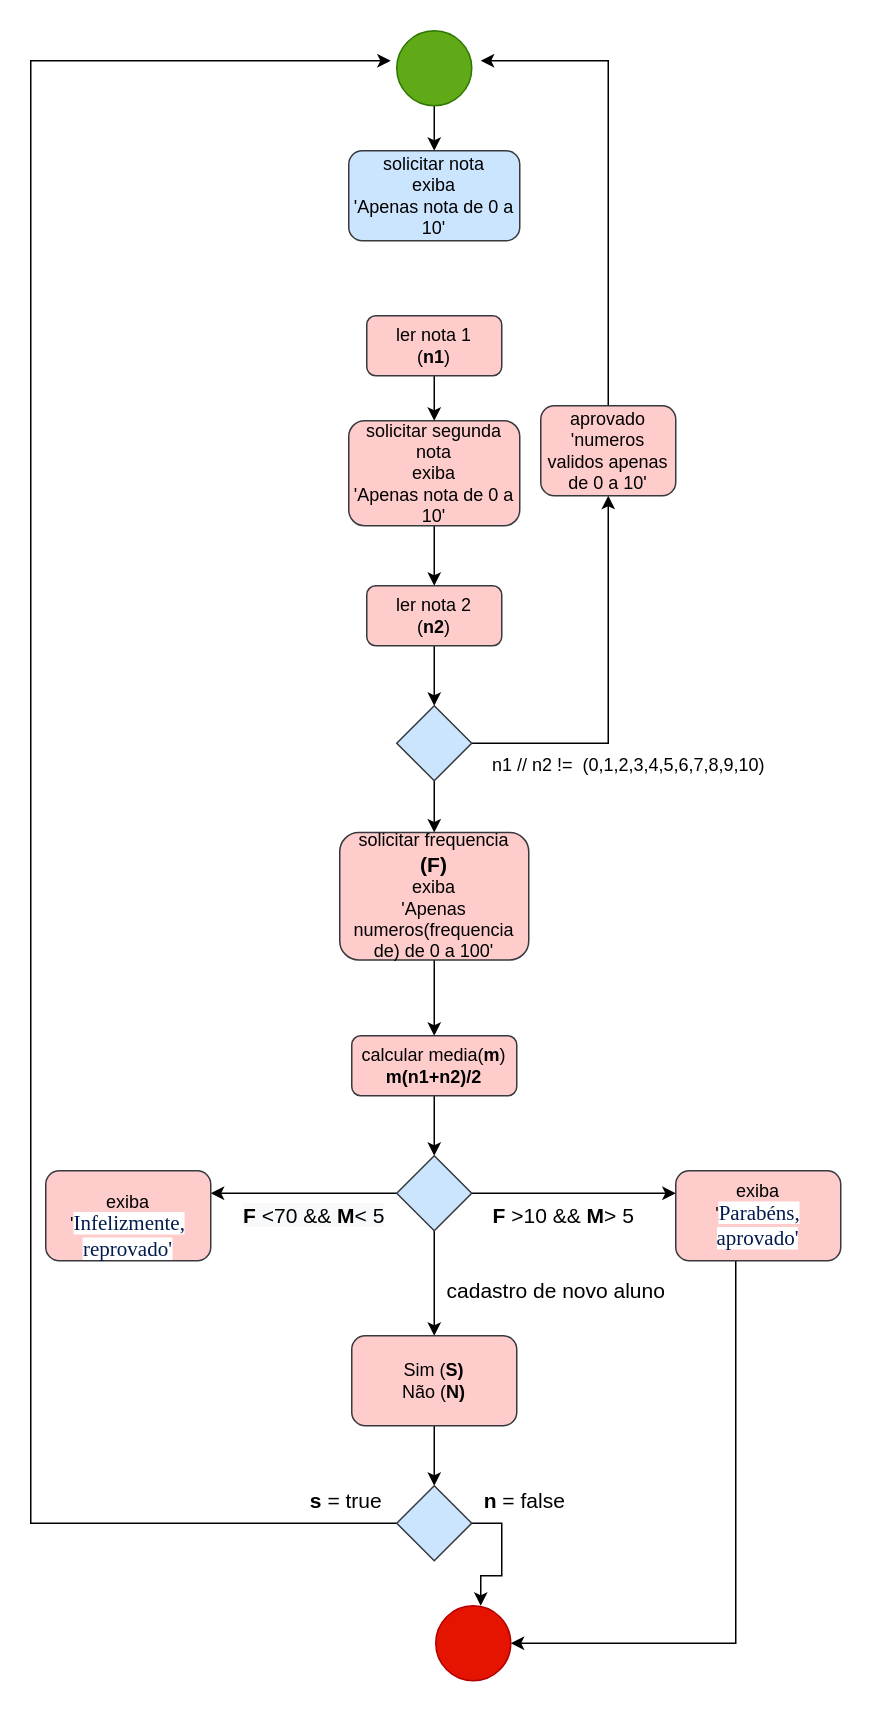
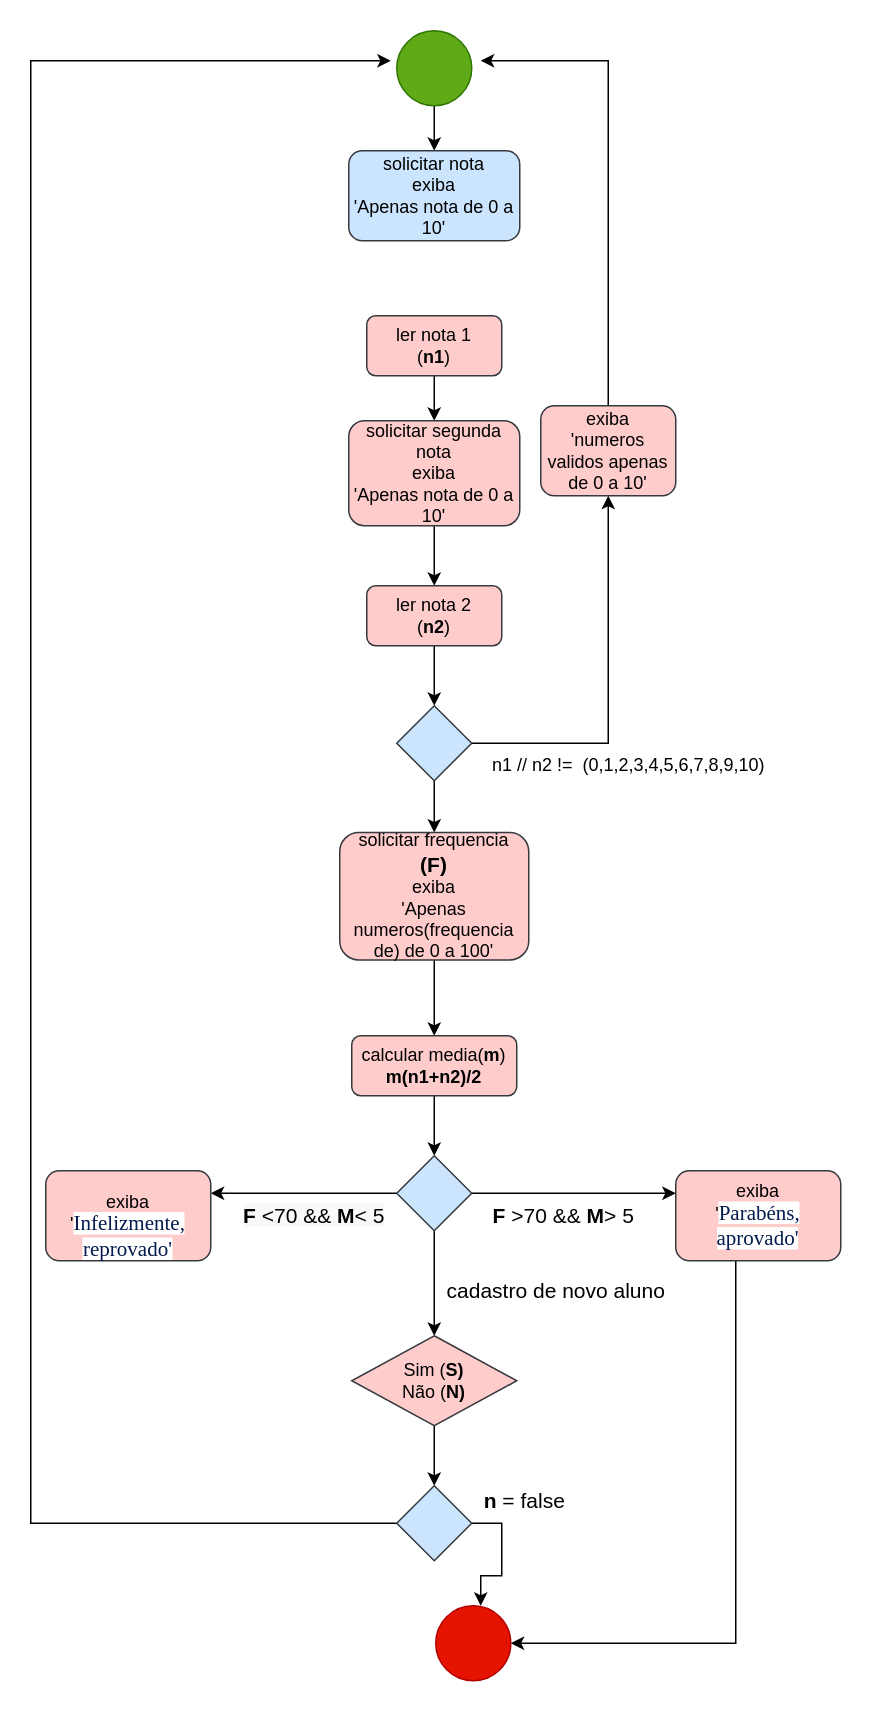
node "aprovado 'numeros validos apenas de 0 a 10'": label "aprovado 'numeros validos apenas de 0 a 10'" -> "exiba 'numeros validos apenas de 0 a 10'"
node "F >10 && M> 5": label "F >10 && M> 5" -> "F >70 && M> 5"
node "Sim (S) Não (N)": shape rounded rectangle -> diamond
node "s = true": removed
